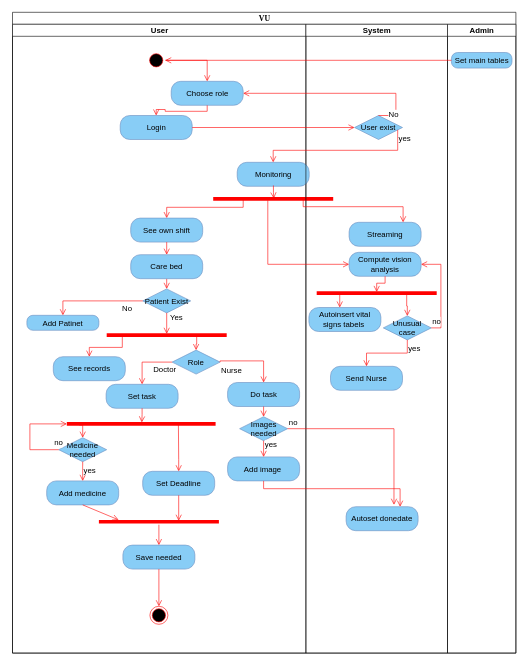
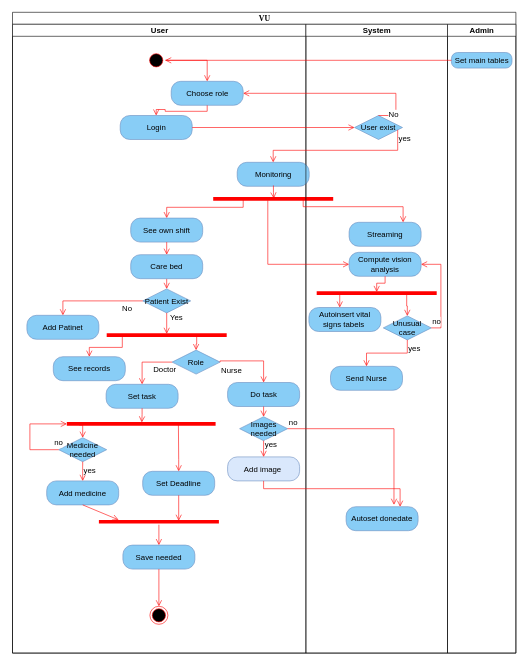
node "Add Patinet": size 72x15 -> 72x24
node "Add image": fillcolor #88cdf6 -> #dae8fc
